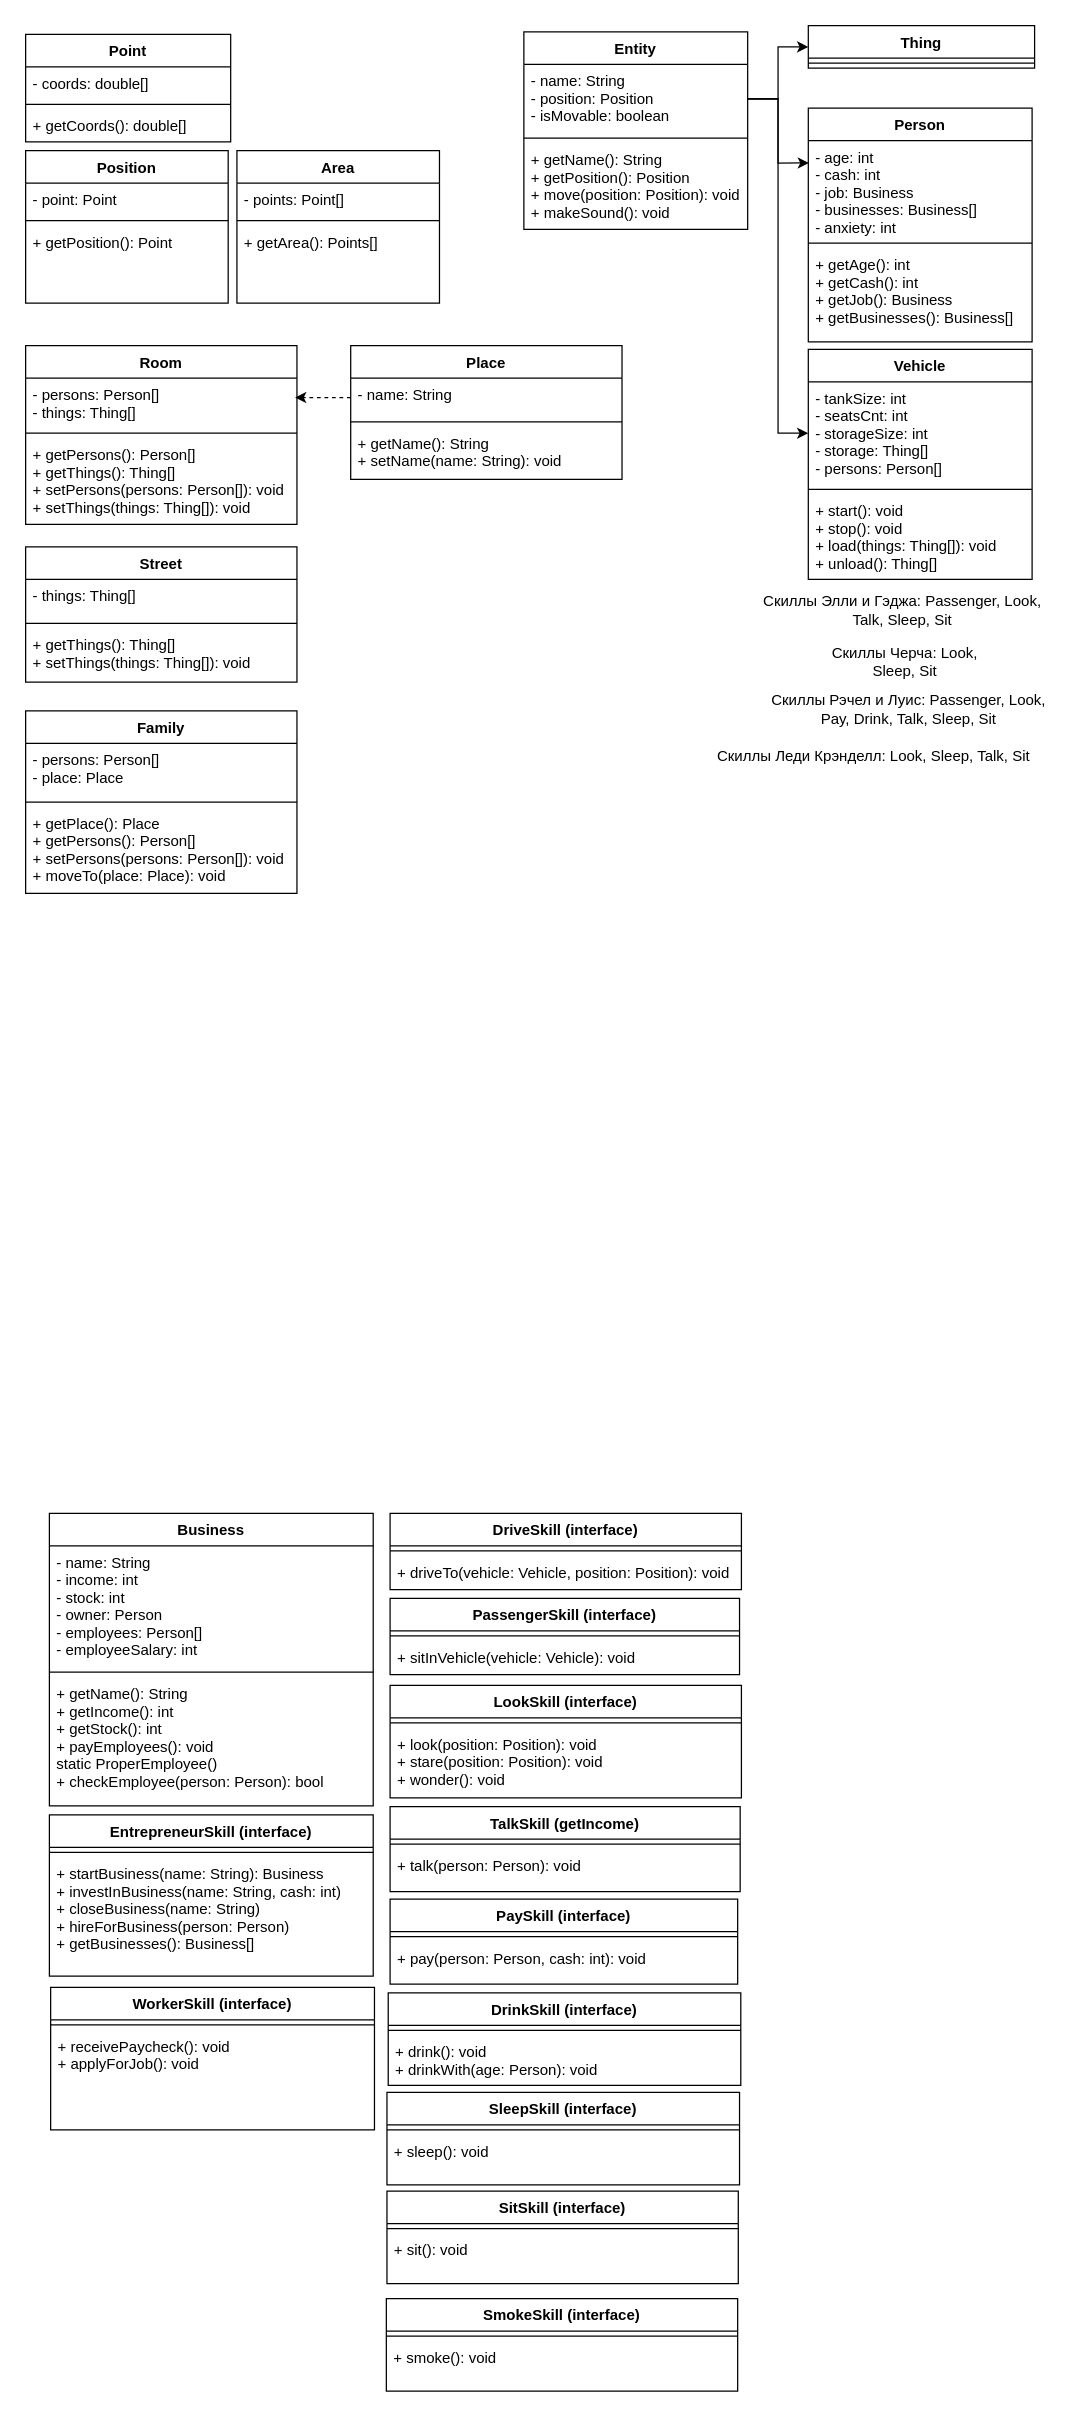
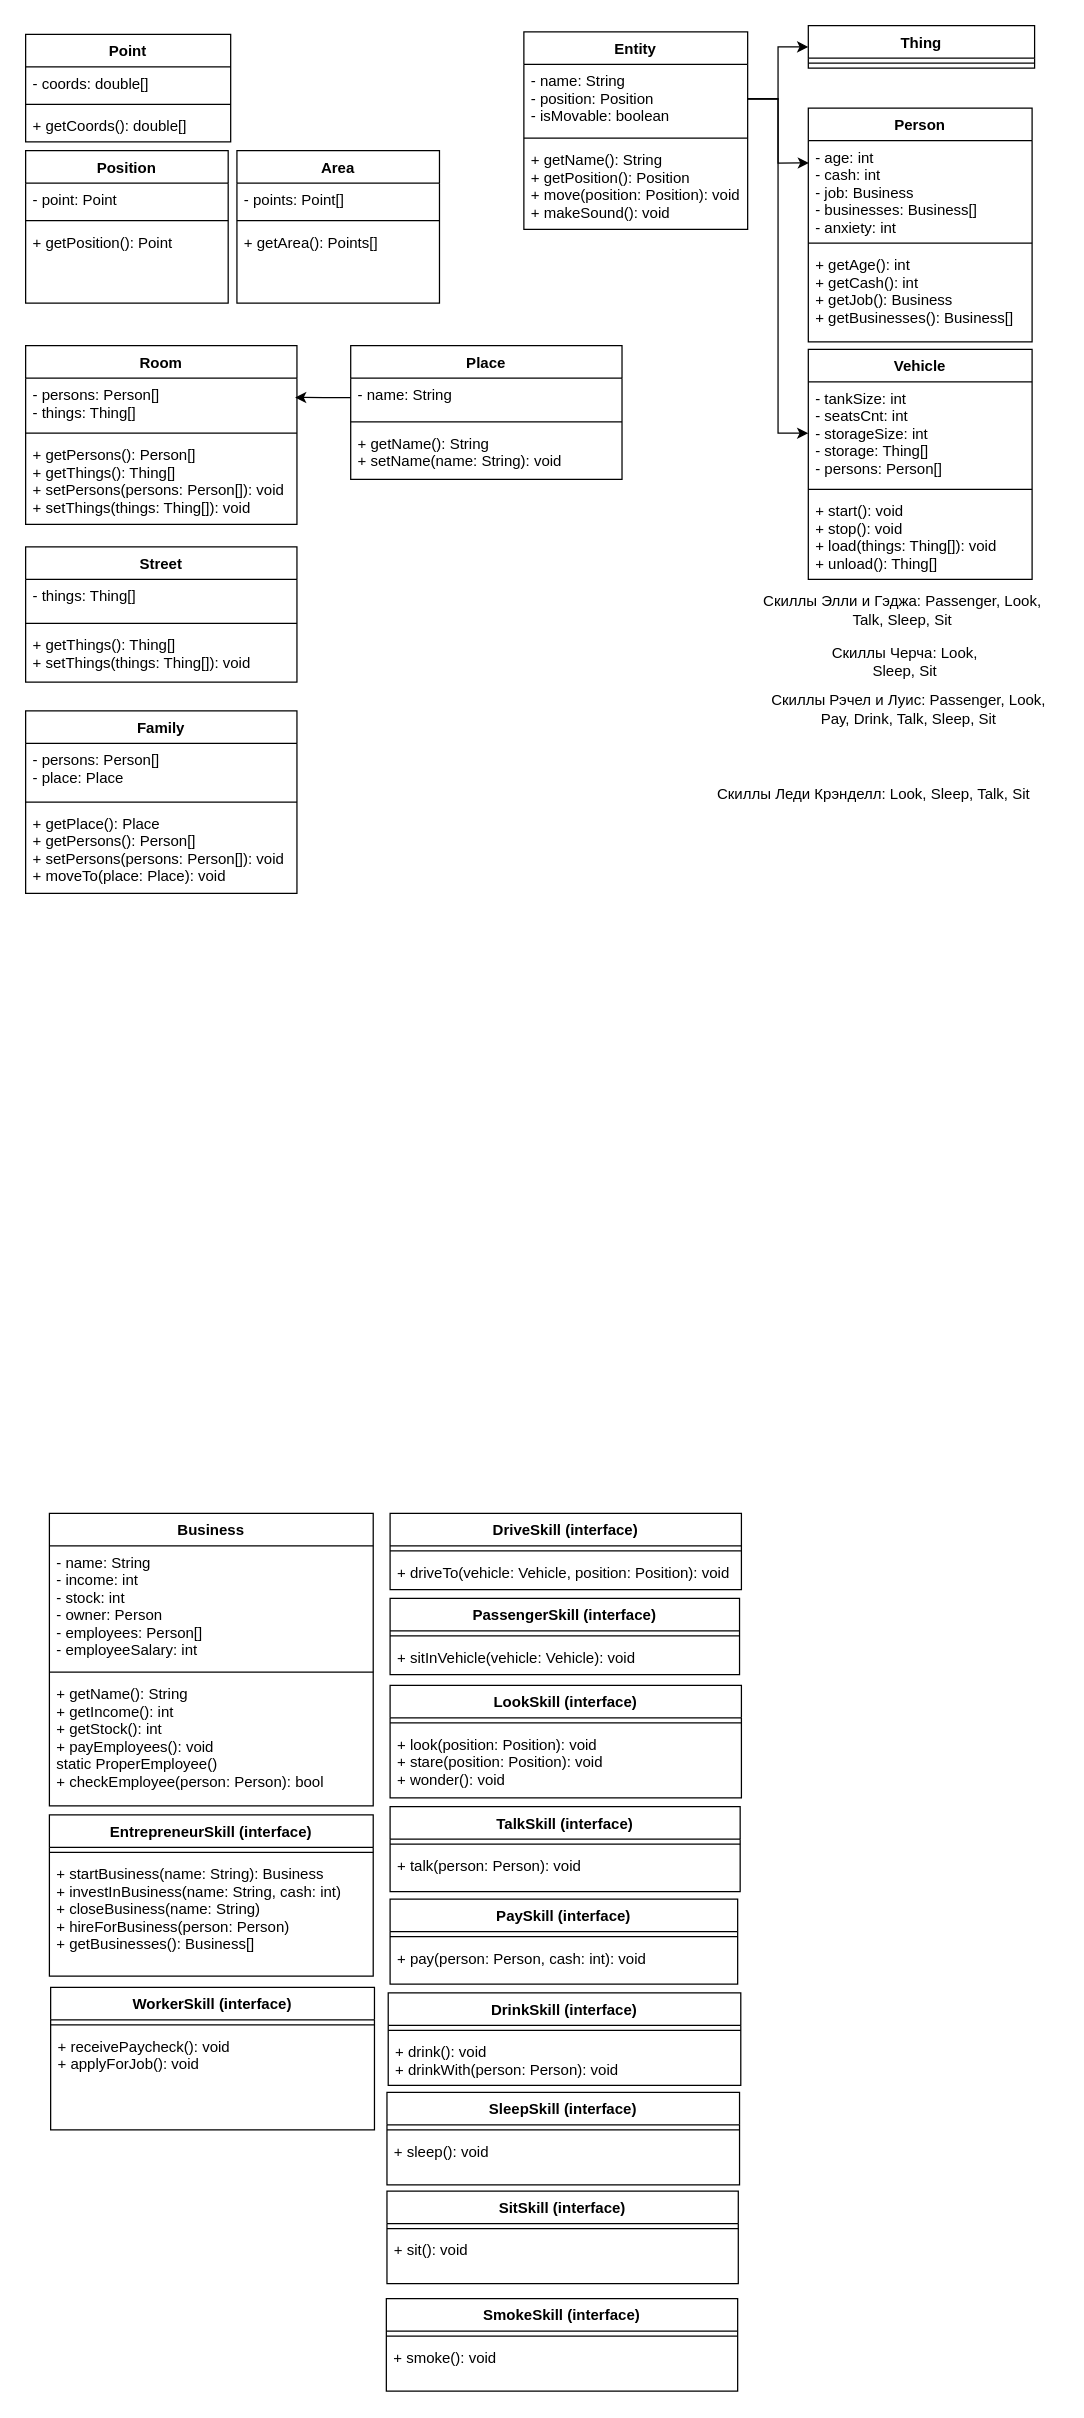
edge "- name: String" -> "- persons: Person[] - things: Thing[]": style dashed -> solid
node "Скиллы Леди Крэнделл: Look, Sleep, Talk, Sit": moved (873, 757) -> (873, 794)
node "TalkSkill (getIncome)": label "TalkSkill (getIncome)" -> "TalkSkill (interface)"
node "+ drink(): void + drinkWith(age: Person): void": label "+ drink(): void + drinkWith(age: Person): void" -> "+ drink(): void + drinkWith(person: Person): void"
